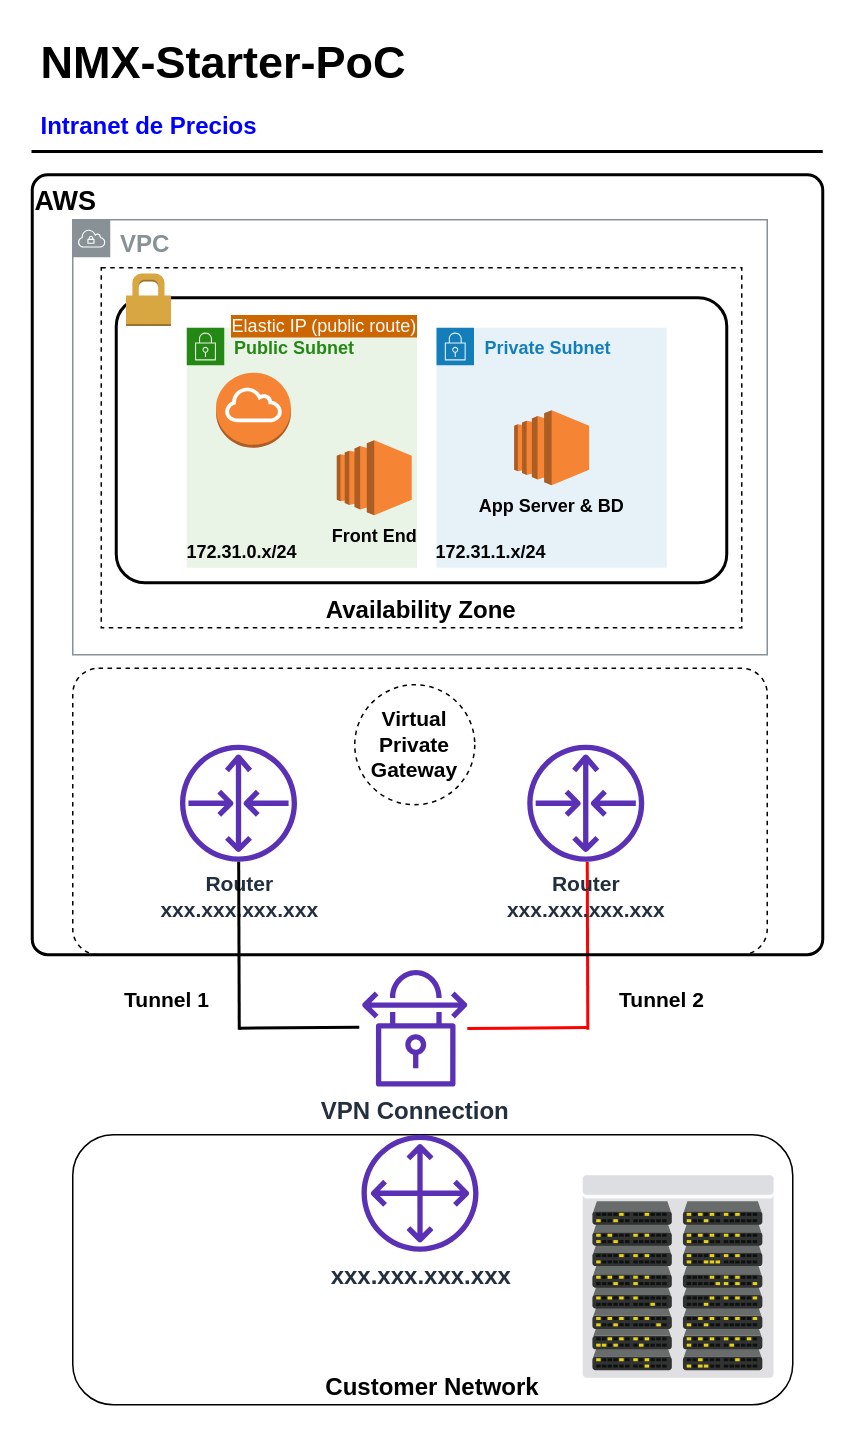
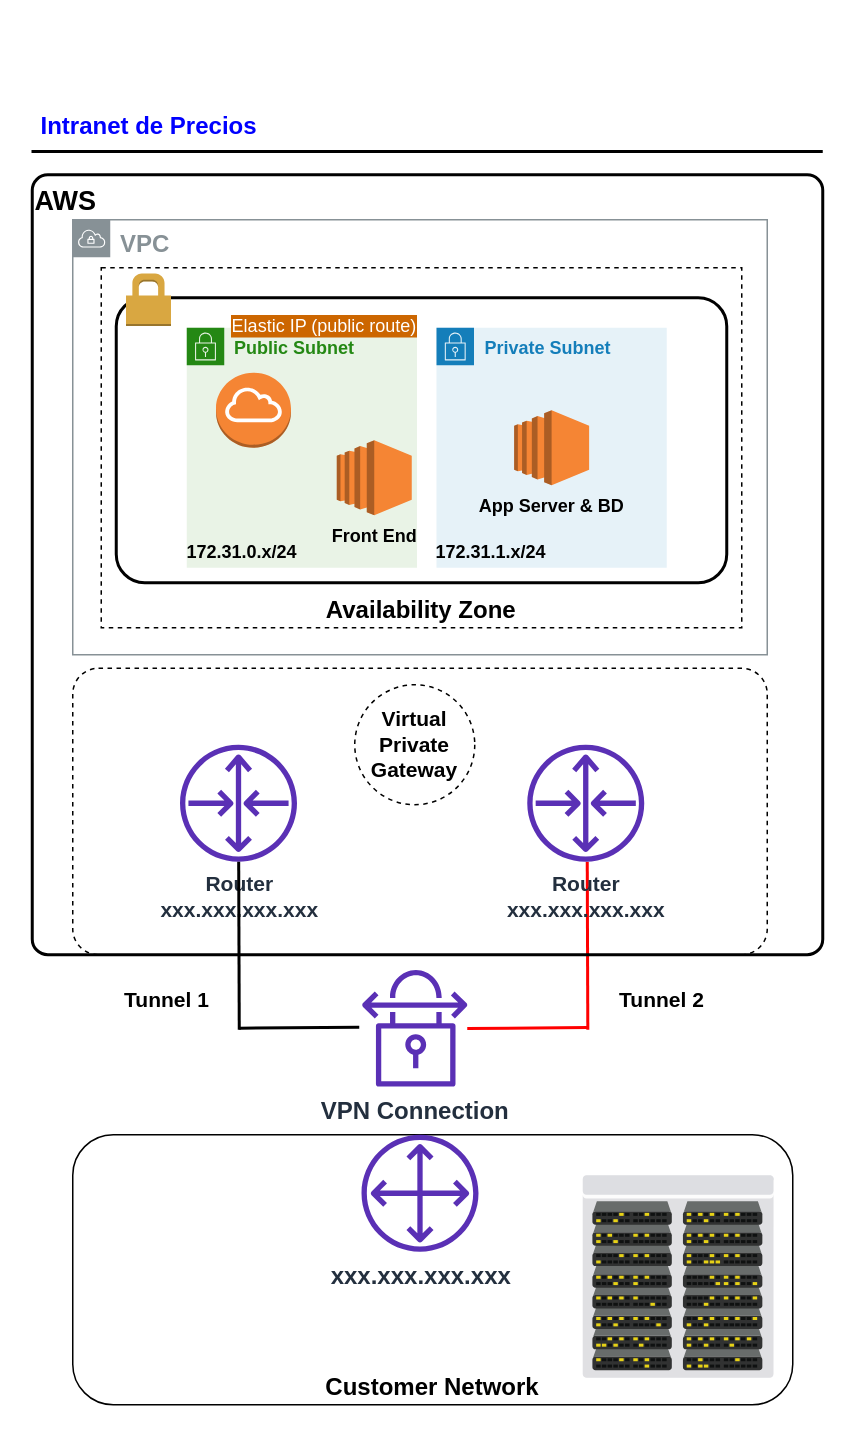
node "NMX-Starter-PoC": removed
